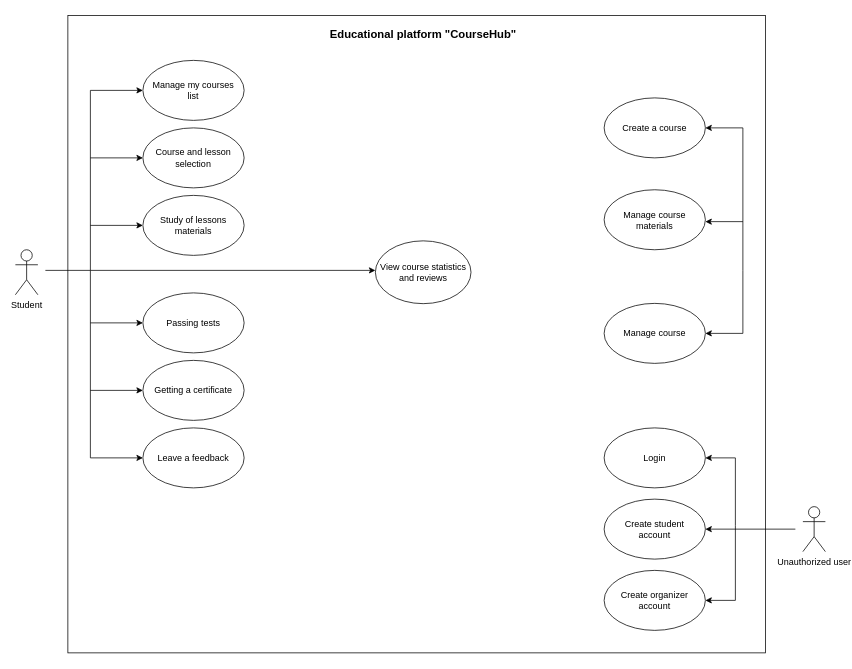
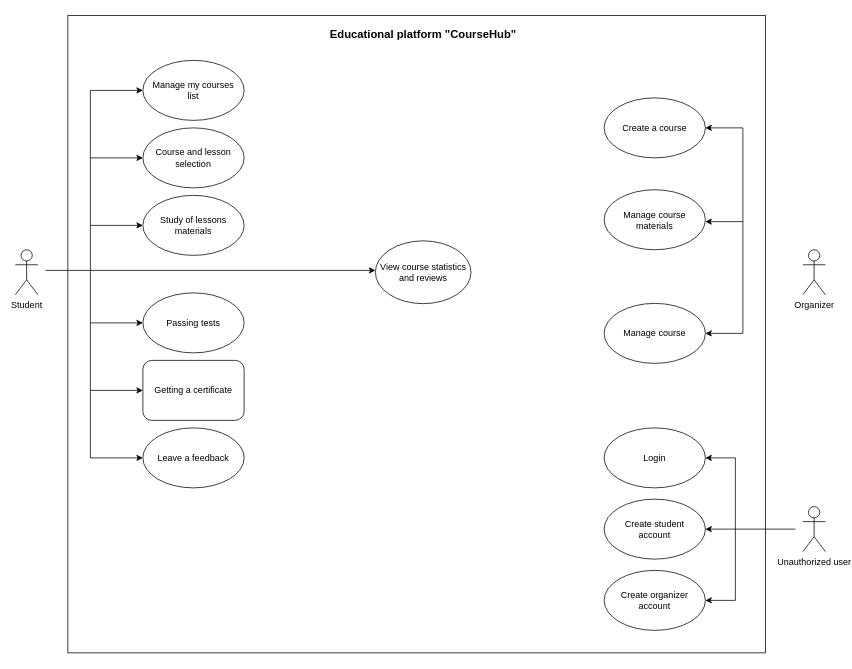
node "Organizer": added
node "Getting a certificate": shape ellipse -> rounded rectangle
